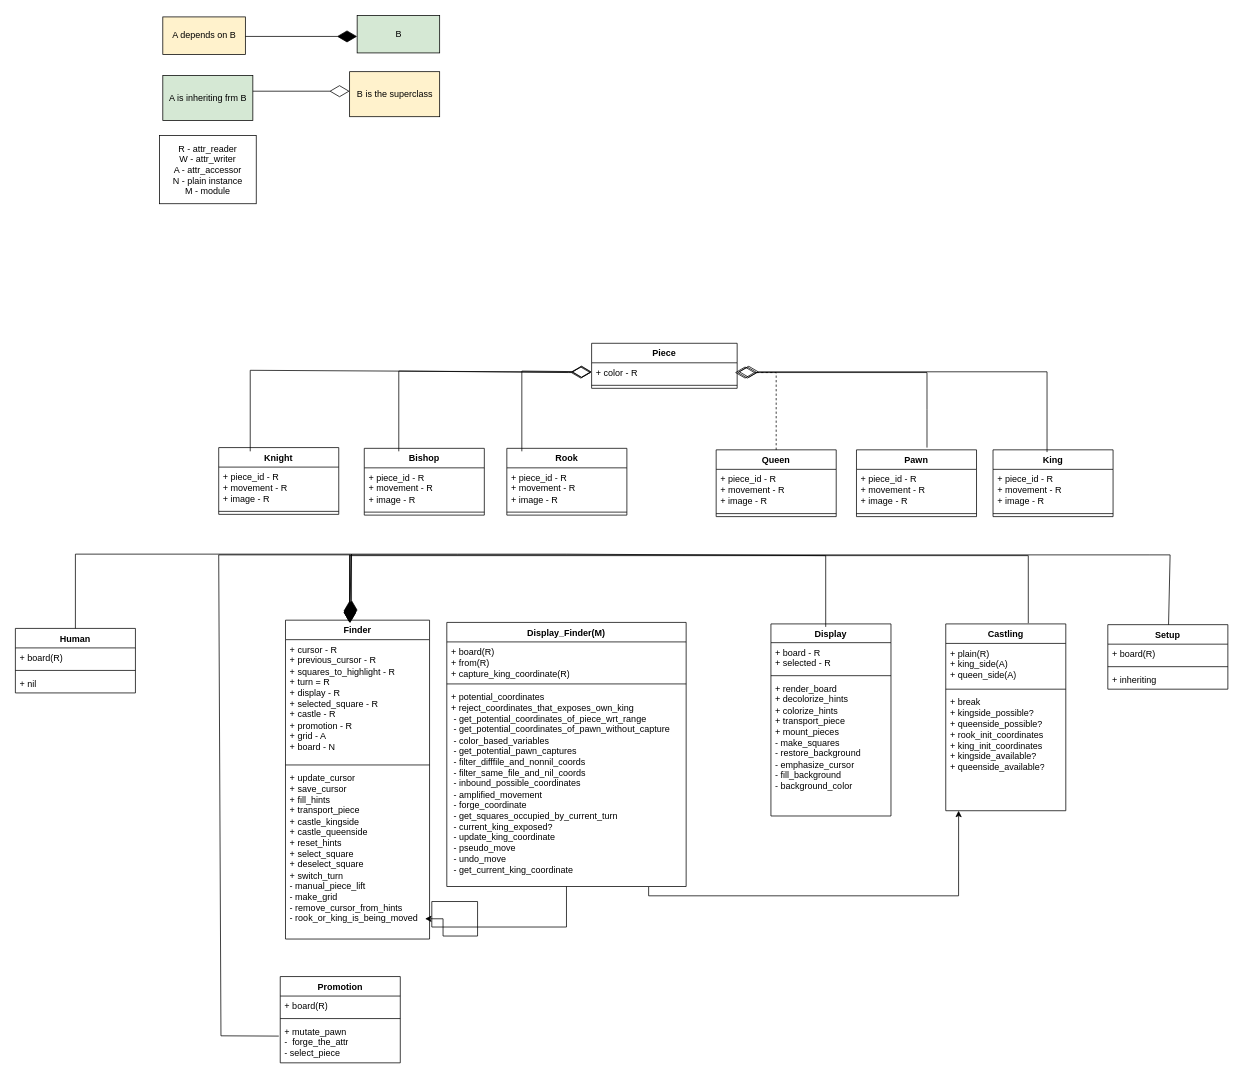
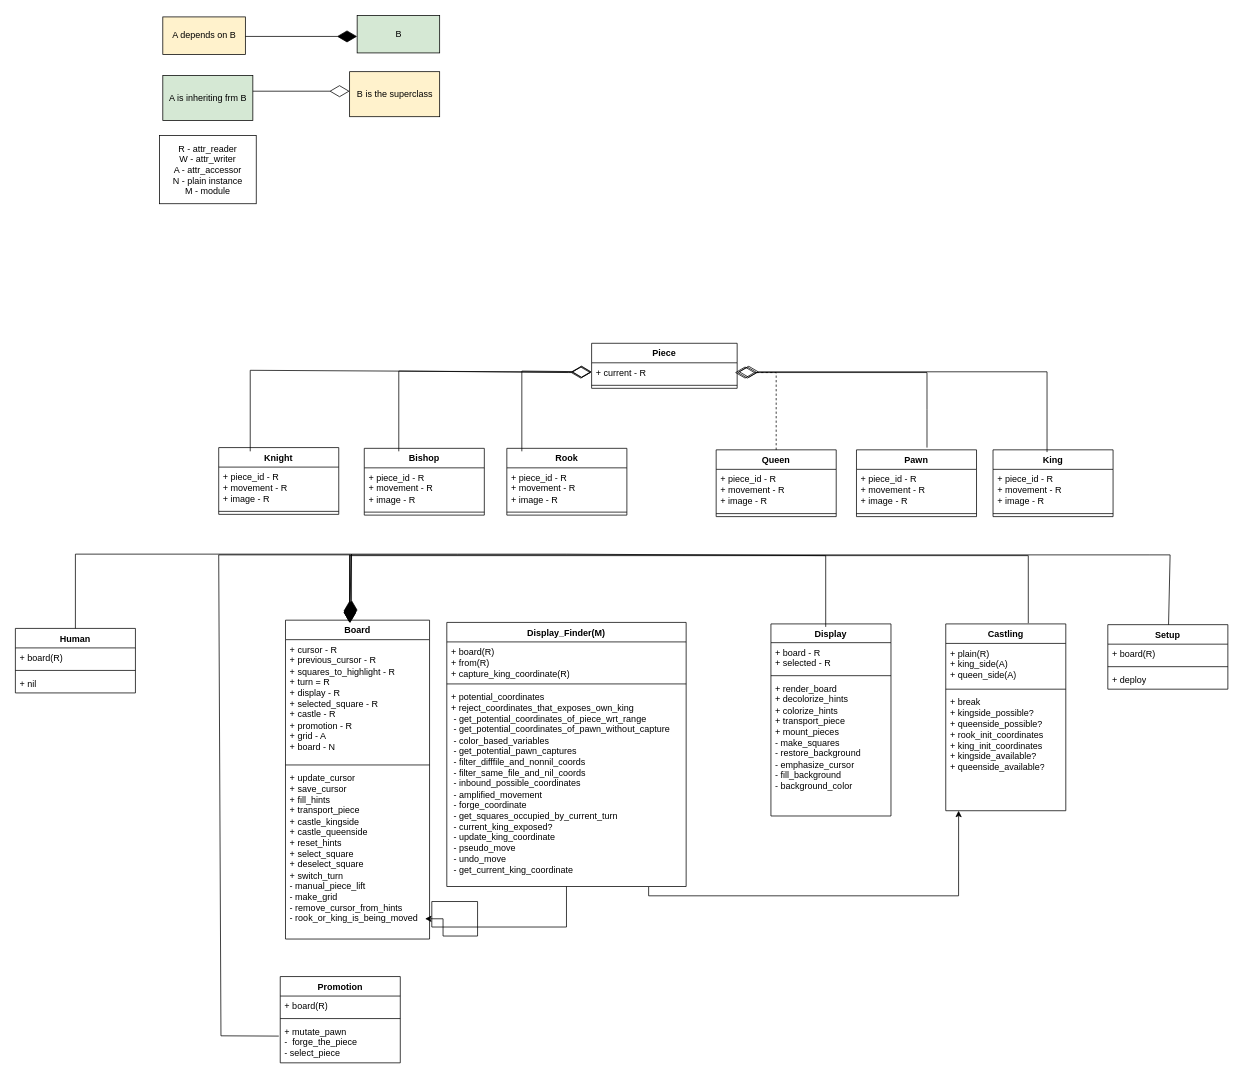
node "+ color - R": label "+ color - R" -> "+ current - R"
node "Finder": label "Finder" -> "Board"
node "+ inheriting": label "+ inheriting" -> "+ deploy"
node "+ mutate_pawn - forge_the_attr - select_piece": label "+ mutate_pawn - forge_the_attr - select_piece" -> "+ mutate_pawn - forge_the_piece - select_piece"
